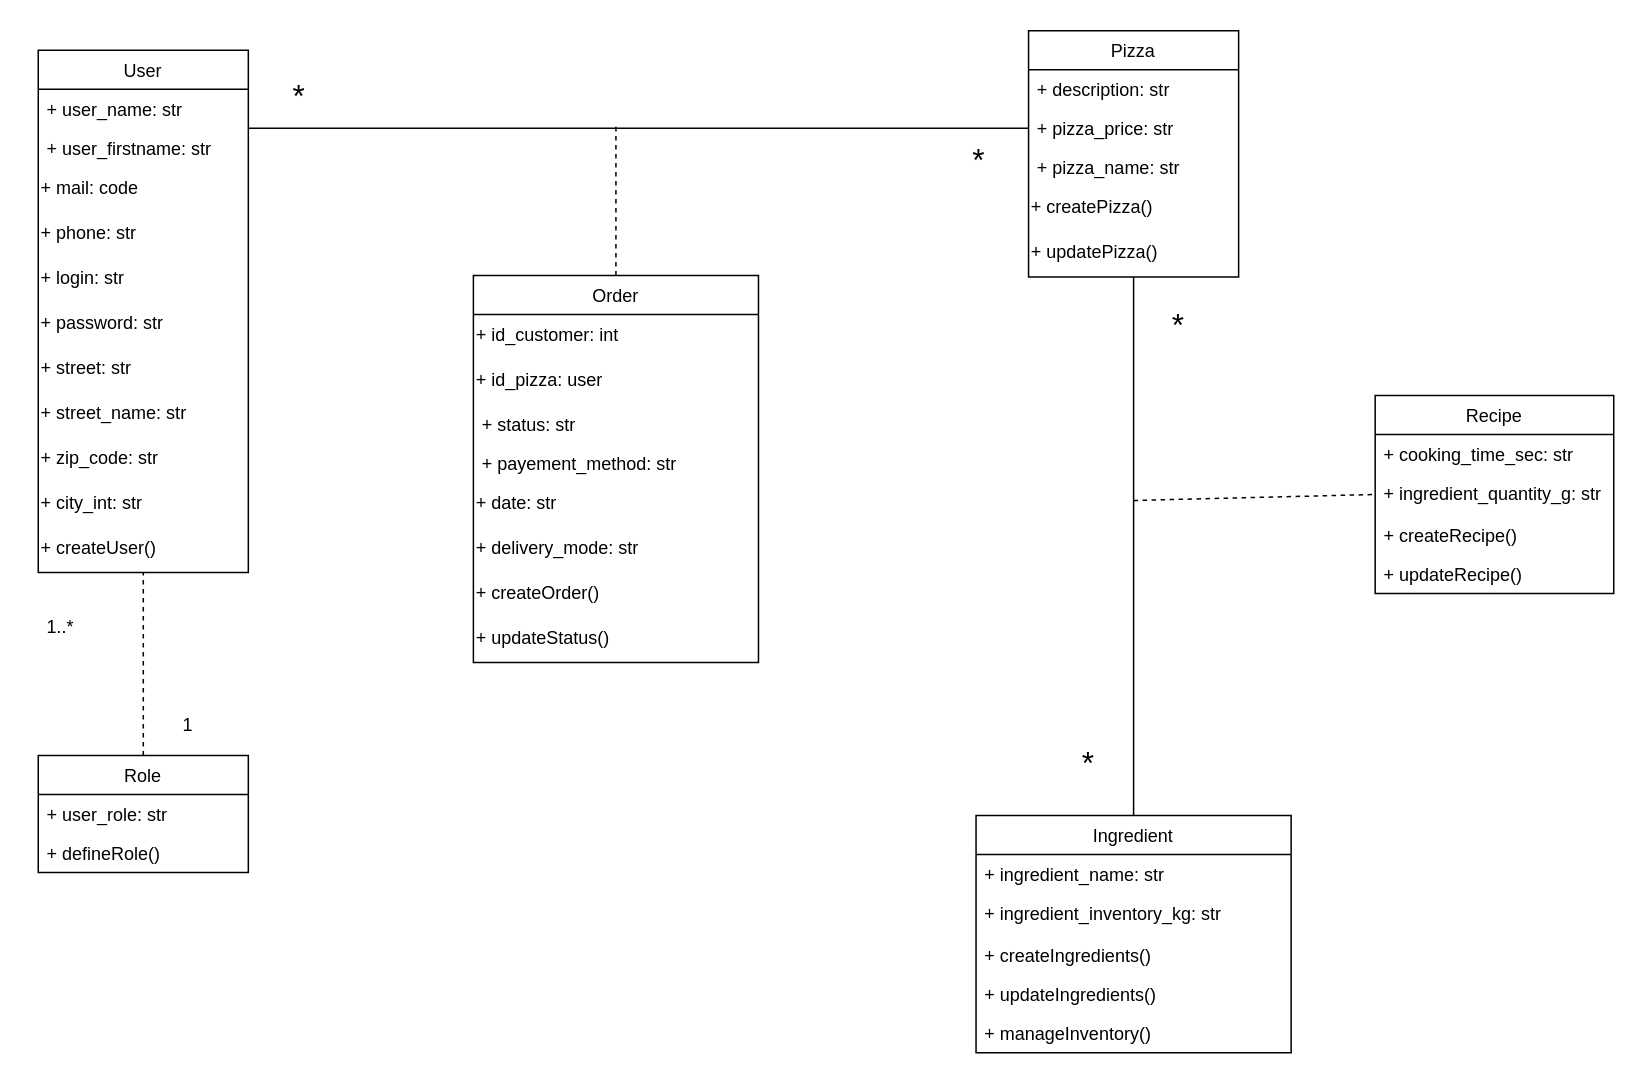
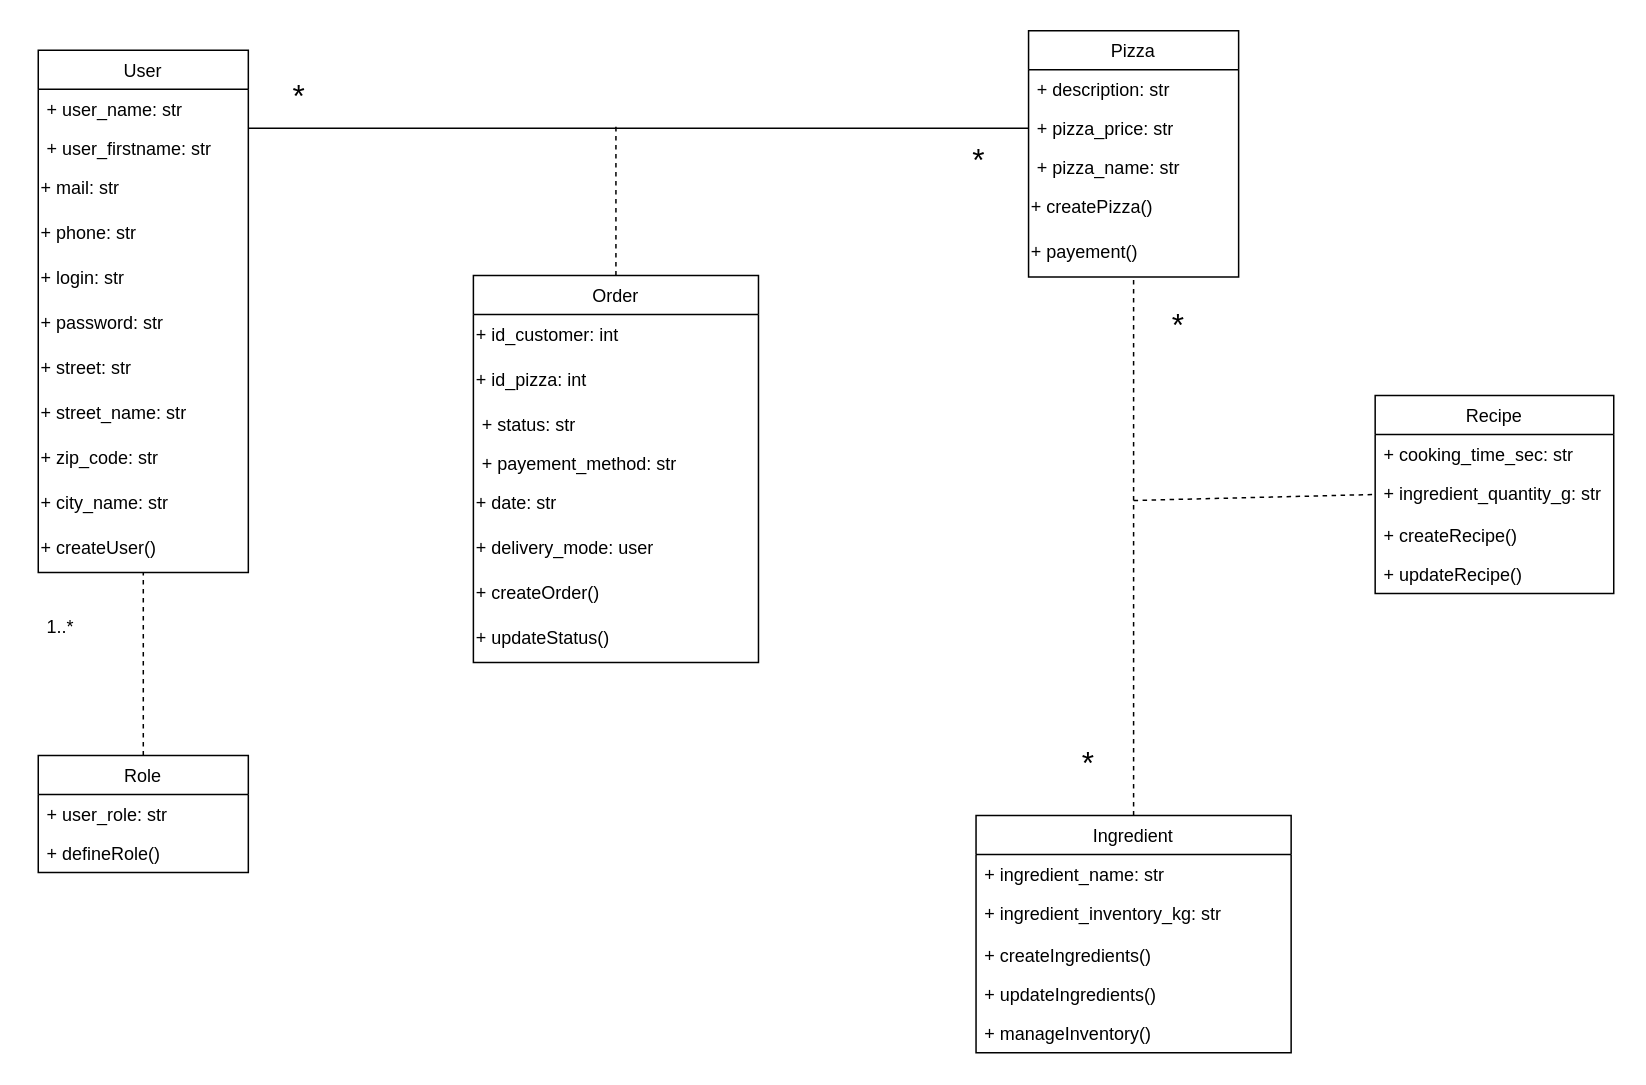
node "+ mail: code": label "+ mail: code" -> "+ mail: str"
node "+ updatePizza()": label "+ updatePizza()" -> "+ payement()"
node "+ id_pizza: user": label "+ id_pizza: user" -> "+ id_pizza: int"
node "+ city_int: str": label "+ city_int: str" -> "+ city_name: str"
edge "Pizza" -- "Ingredient": style solid -> dashed
node "+ delivery_mode: str": label "+ delivery_mode: str" -> "+ delivery_mode: user"
node "1": removed
